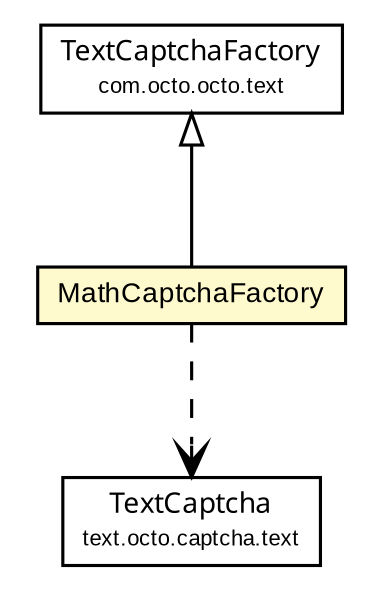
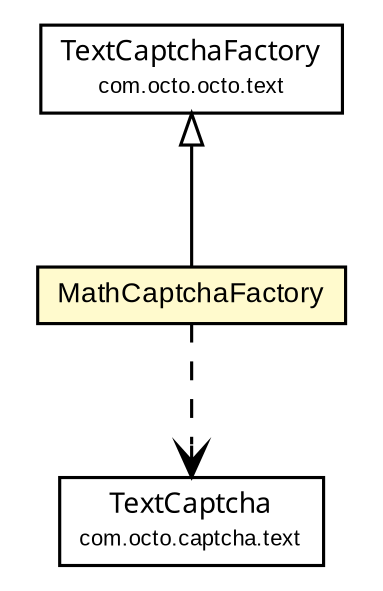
node "TextCaptcha": text "text.octo.captcha.text" -> "com.octo.captcha.text"
